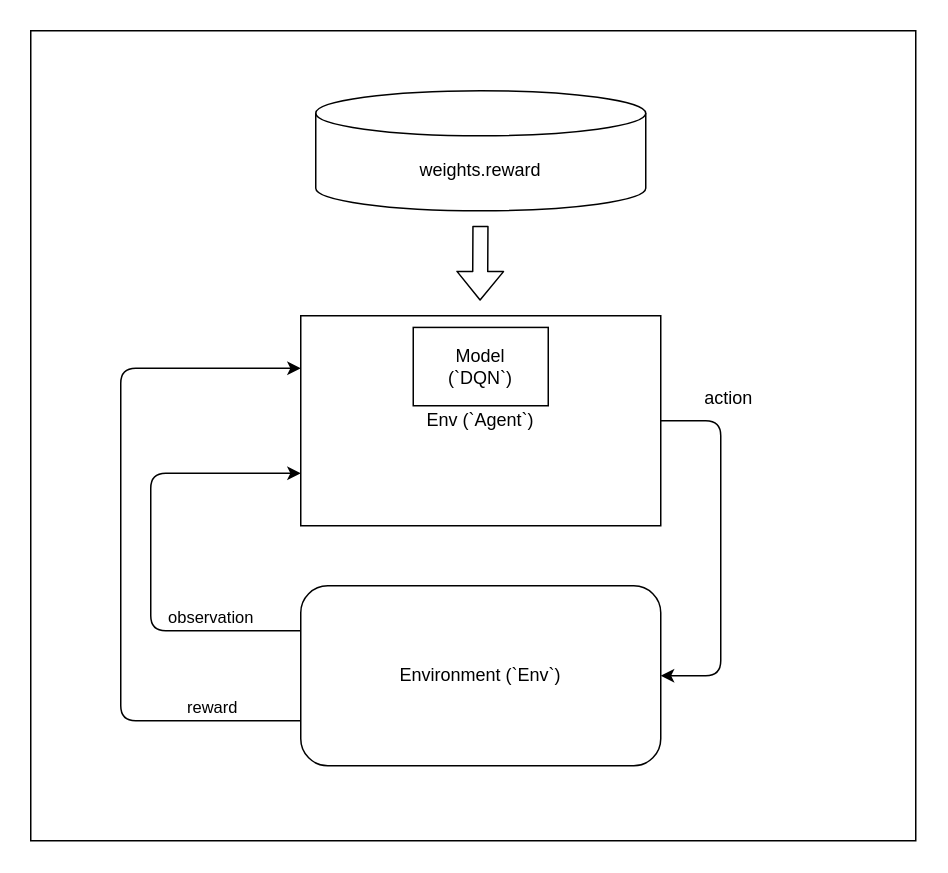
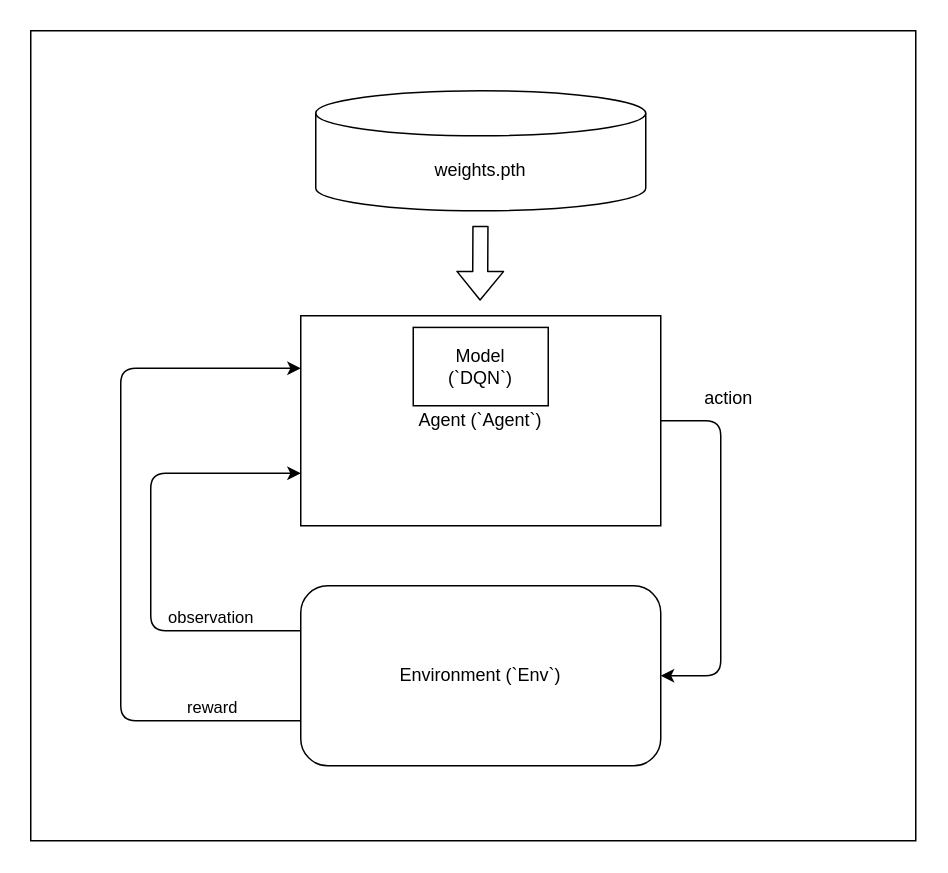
node "weights.reward": label "weights.reward" -> "weights.pth"
node "Env (`Agent`)": label "Env (`Agent`)" -> "Agent (`Agent`)"
